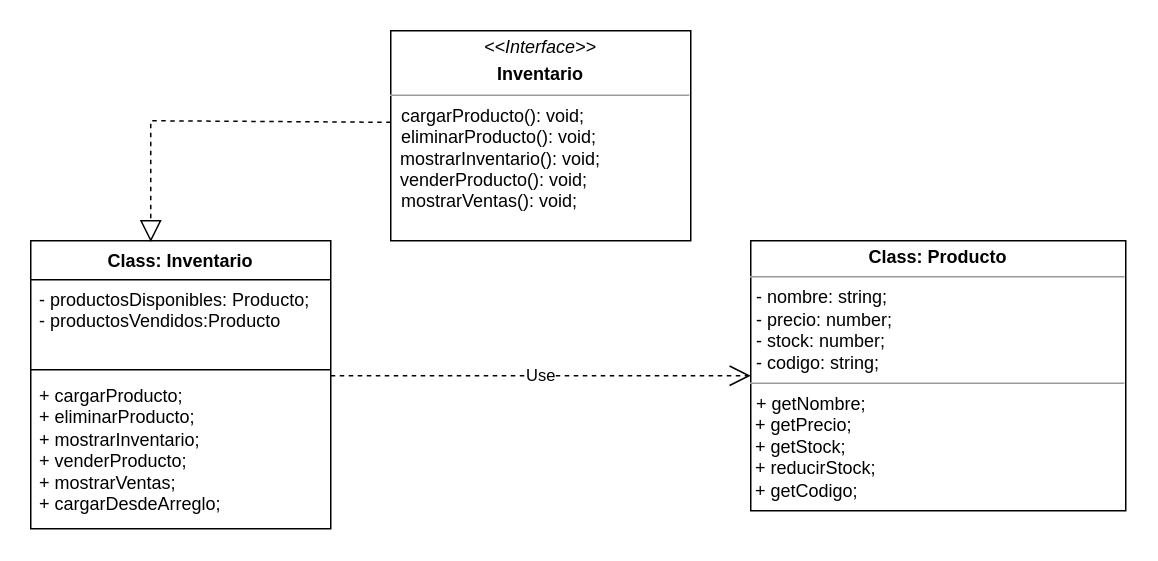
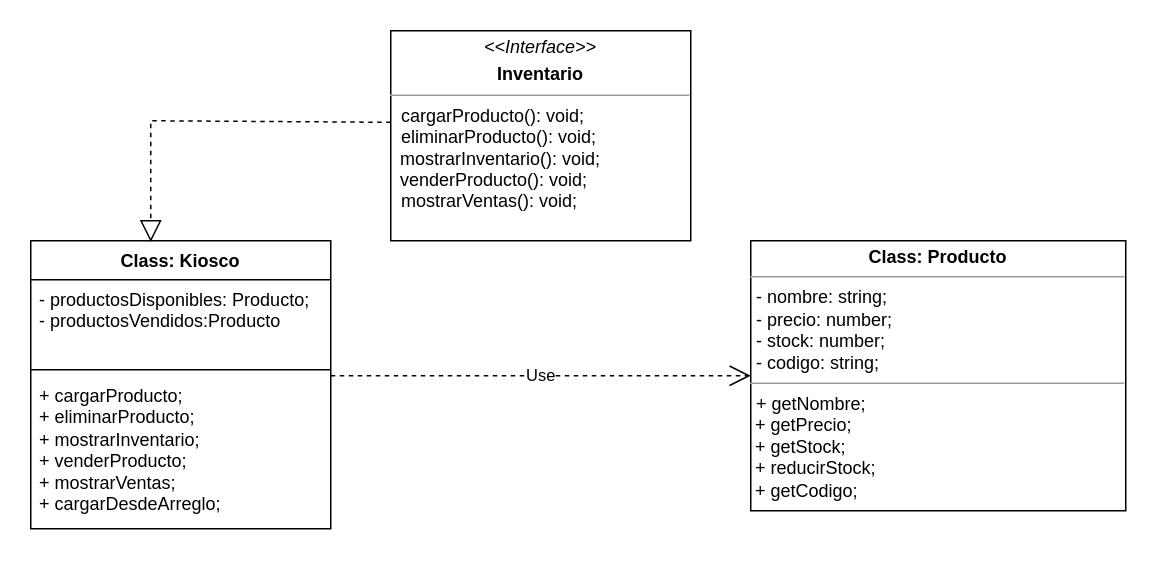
node "Class: Inventario": label "Class: Inventario" -> "Class: Kiosco"
